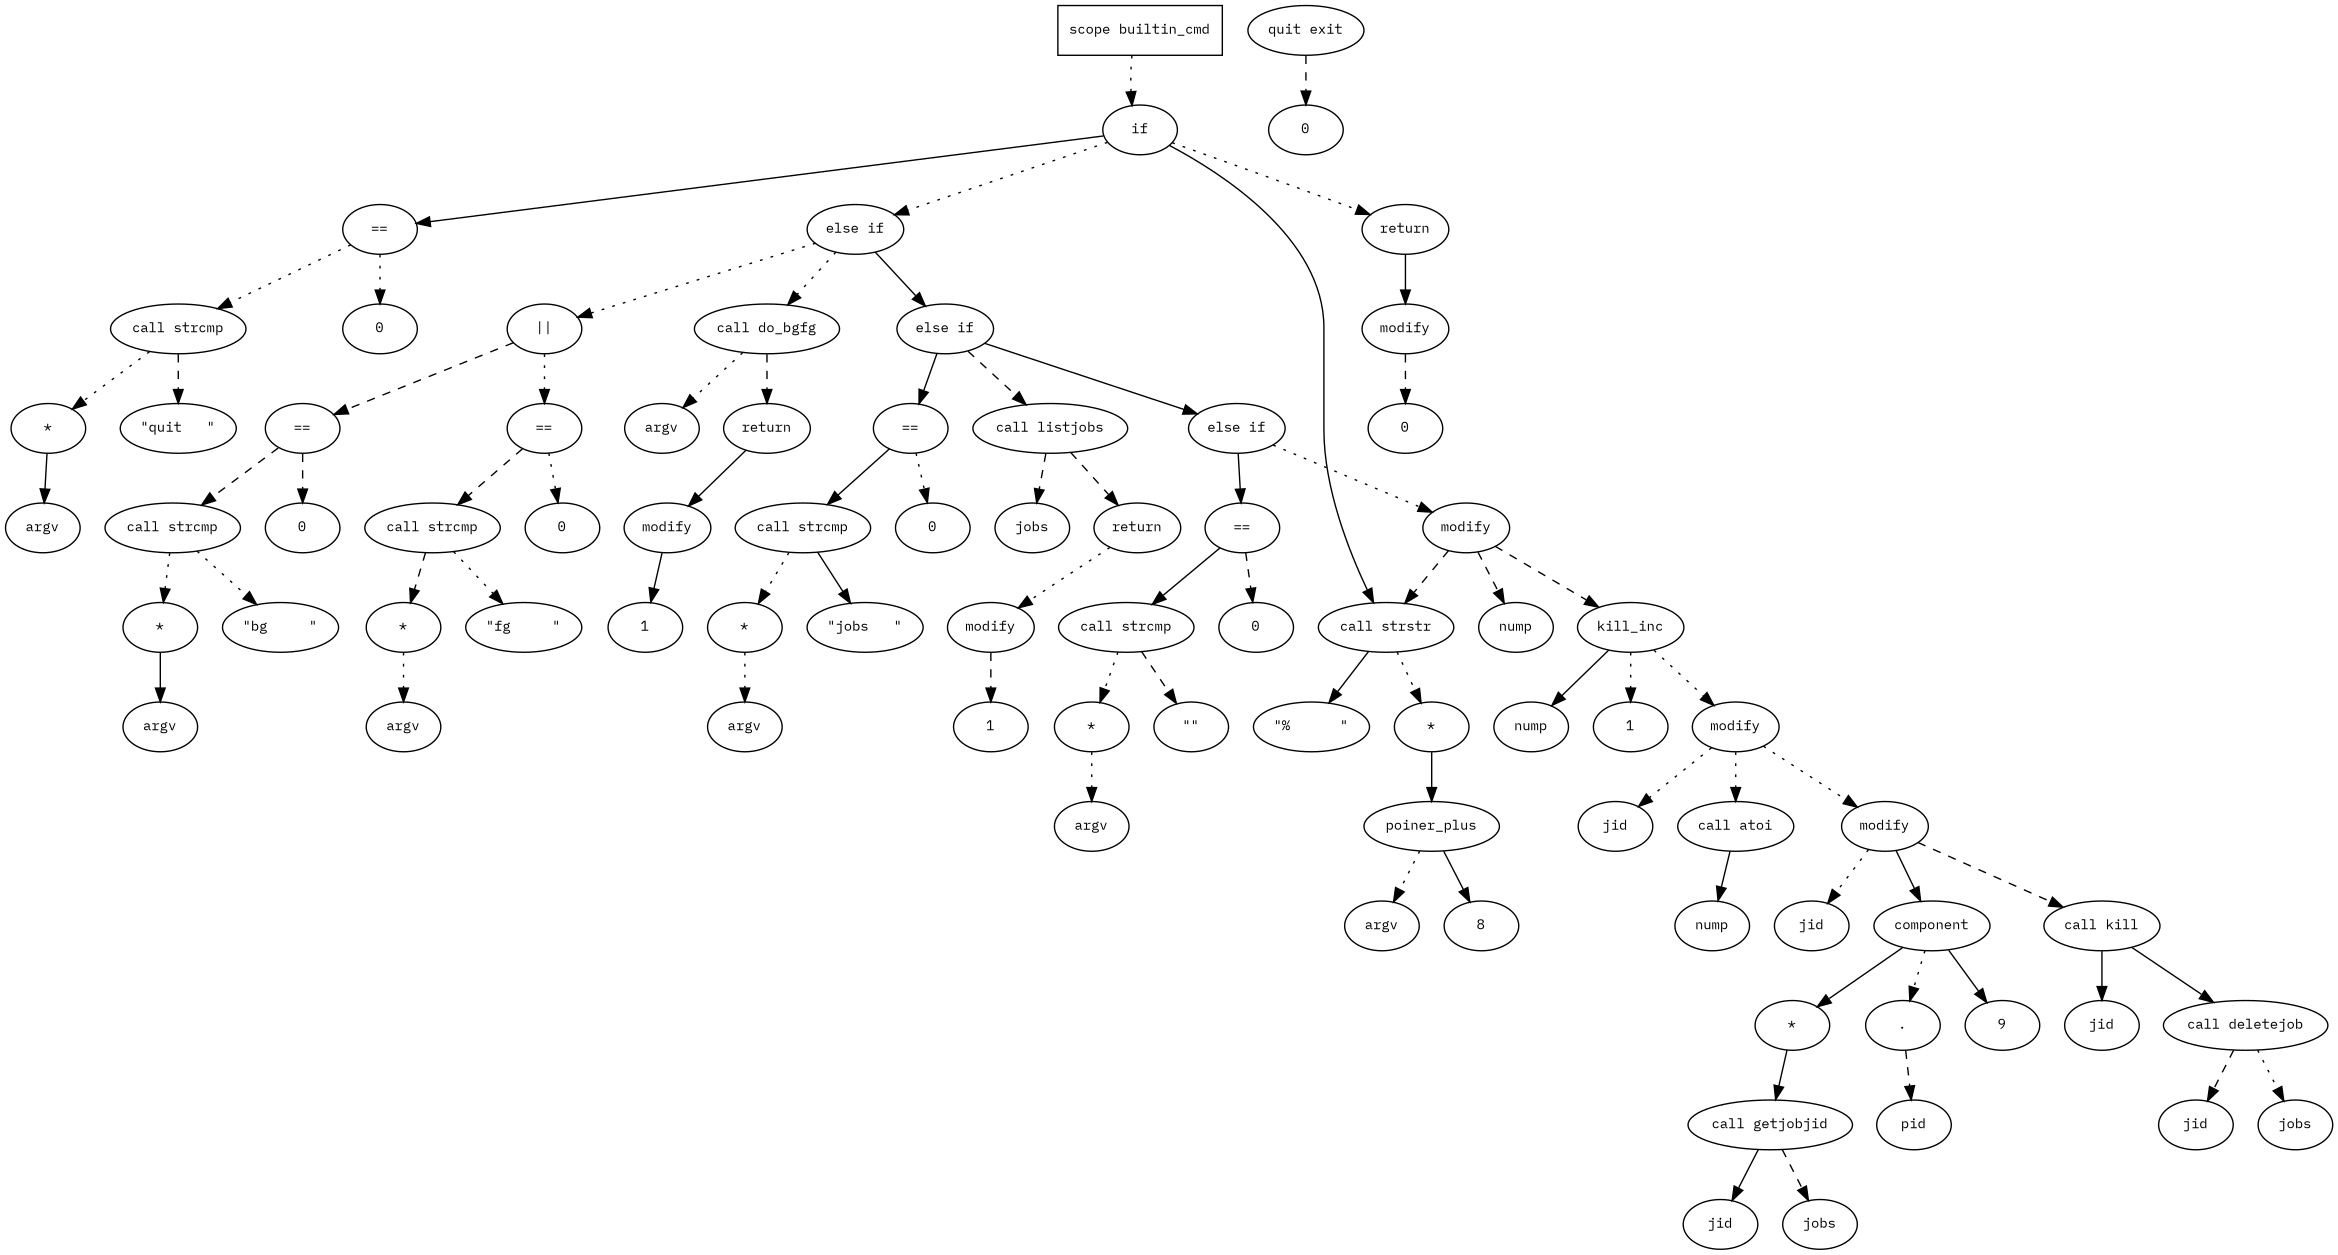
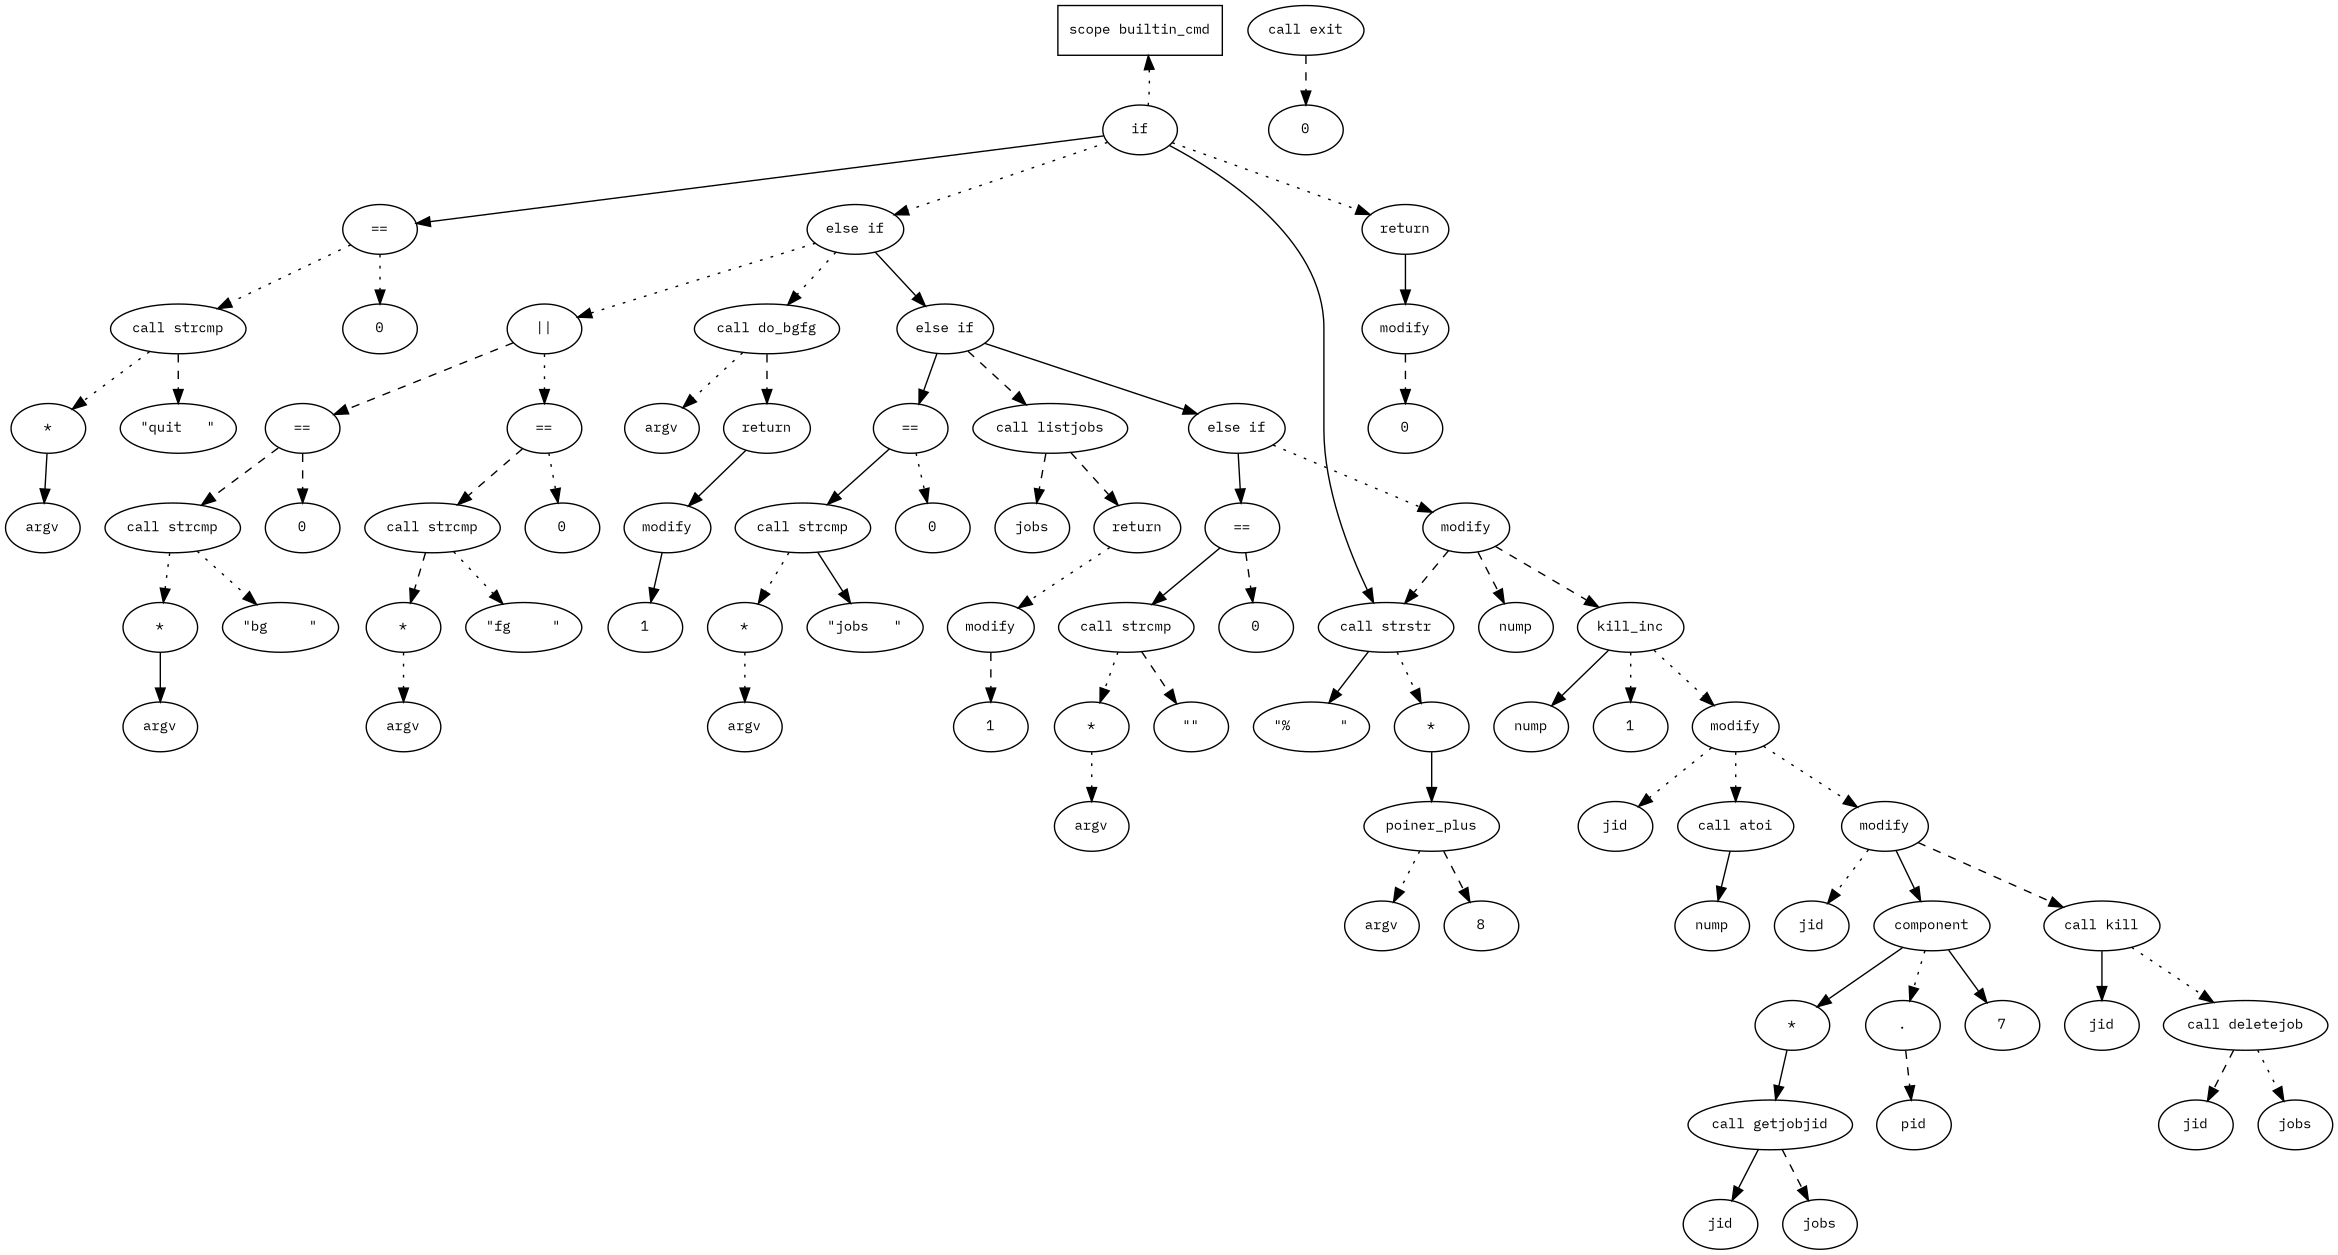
node "quit exit": label "quit exit" -> "call exit"
edge "scope builtin_cmd" -> "if": reversed
edge "poiner_plus" -> "8": style solid -> dashed
edge "call kill" -> "call deletejob": style solid -> dotted
node "9": label "9" -> "7"
